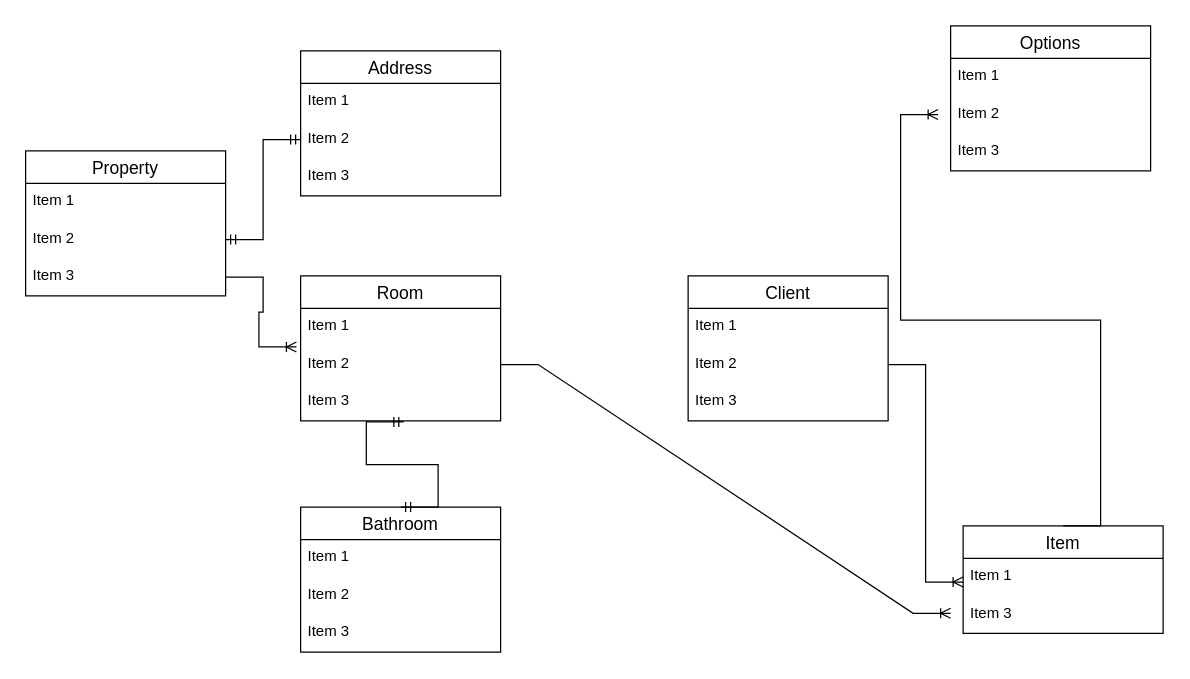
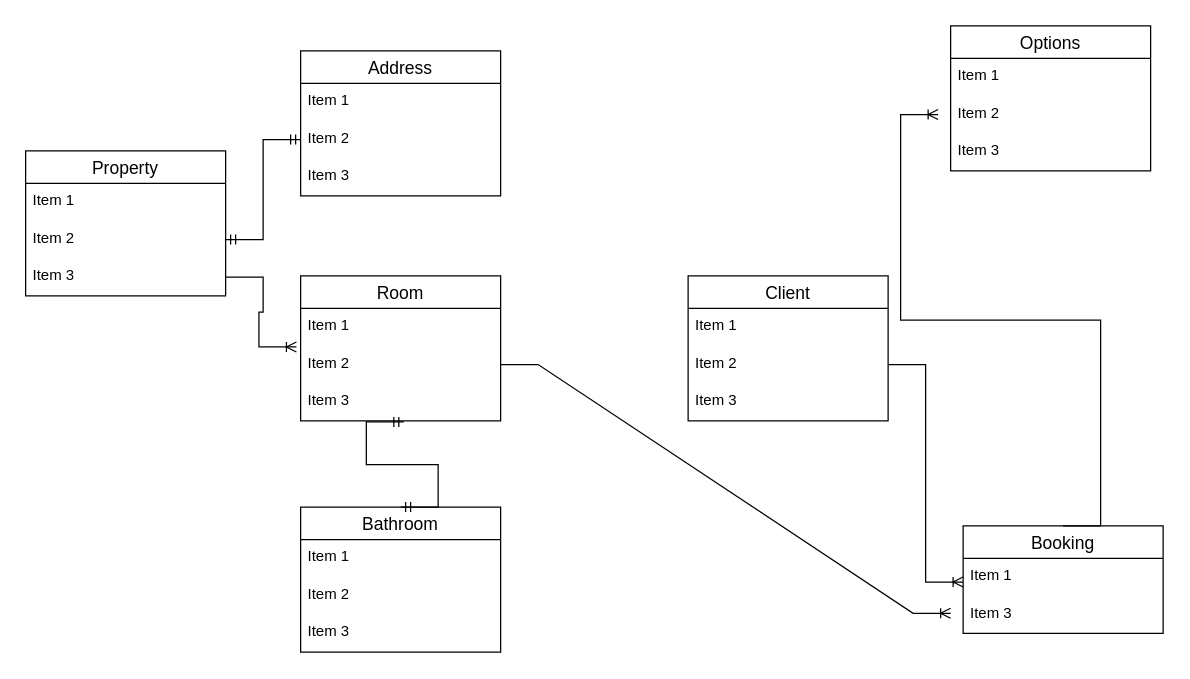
node "Item": label "Item" -> "Booking"
